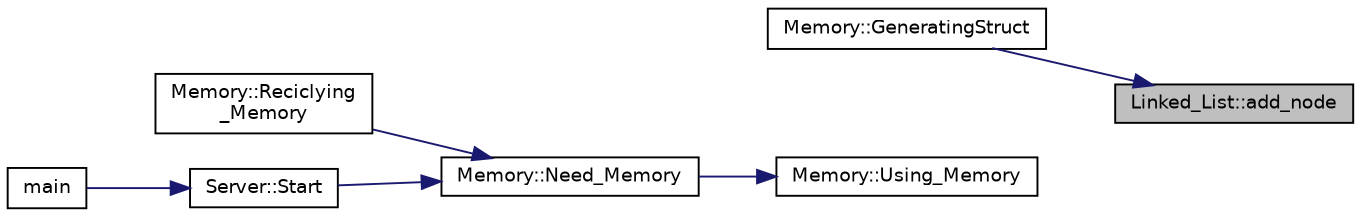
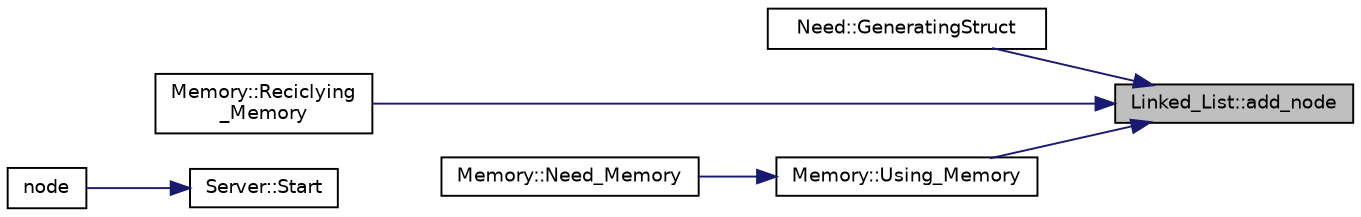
node "Memory::GeneratingStruct": label "Memory::GeneratingStruct" -> "Need::GeneratingStruct"
edge "Memory::Reciclying _Memory" -> "Memory::Need_Memory": now "Memory::Reciclying _Memory" -> "Linked_List::add_node"
edge "Memory::Using_Memory" -> "Linked_List::add_node": added
edge "Server::Start" -> "Memory::Need_Memory": removed
node "main": label "main" -> "node"
